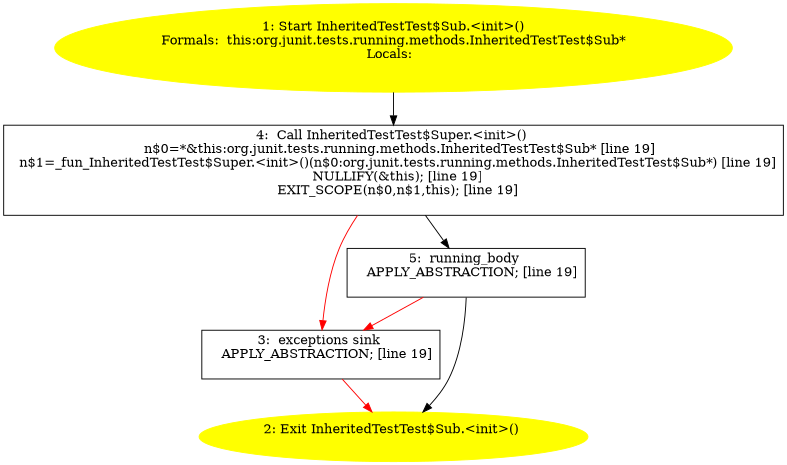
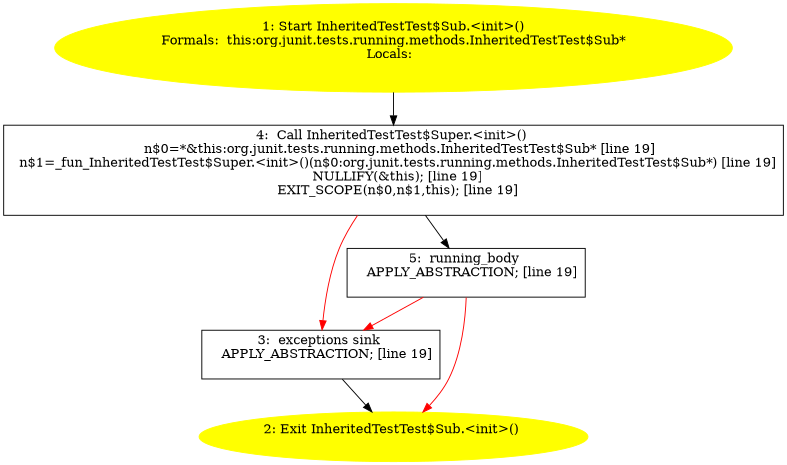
edge "5:  running_body APPLY_ABSTRACTION; [line 19]" -> "2: Exit InheritedTestTest$Sub.<init>()": color black -> red
edge "3:  exceptions sink APPLY_ABSTRACTION; [line 19]" -> "2: Exit InheritedTestTest$Sub.<init>()": color red -> black
